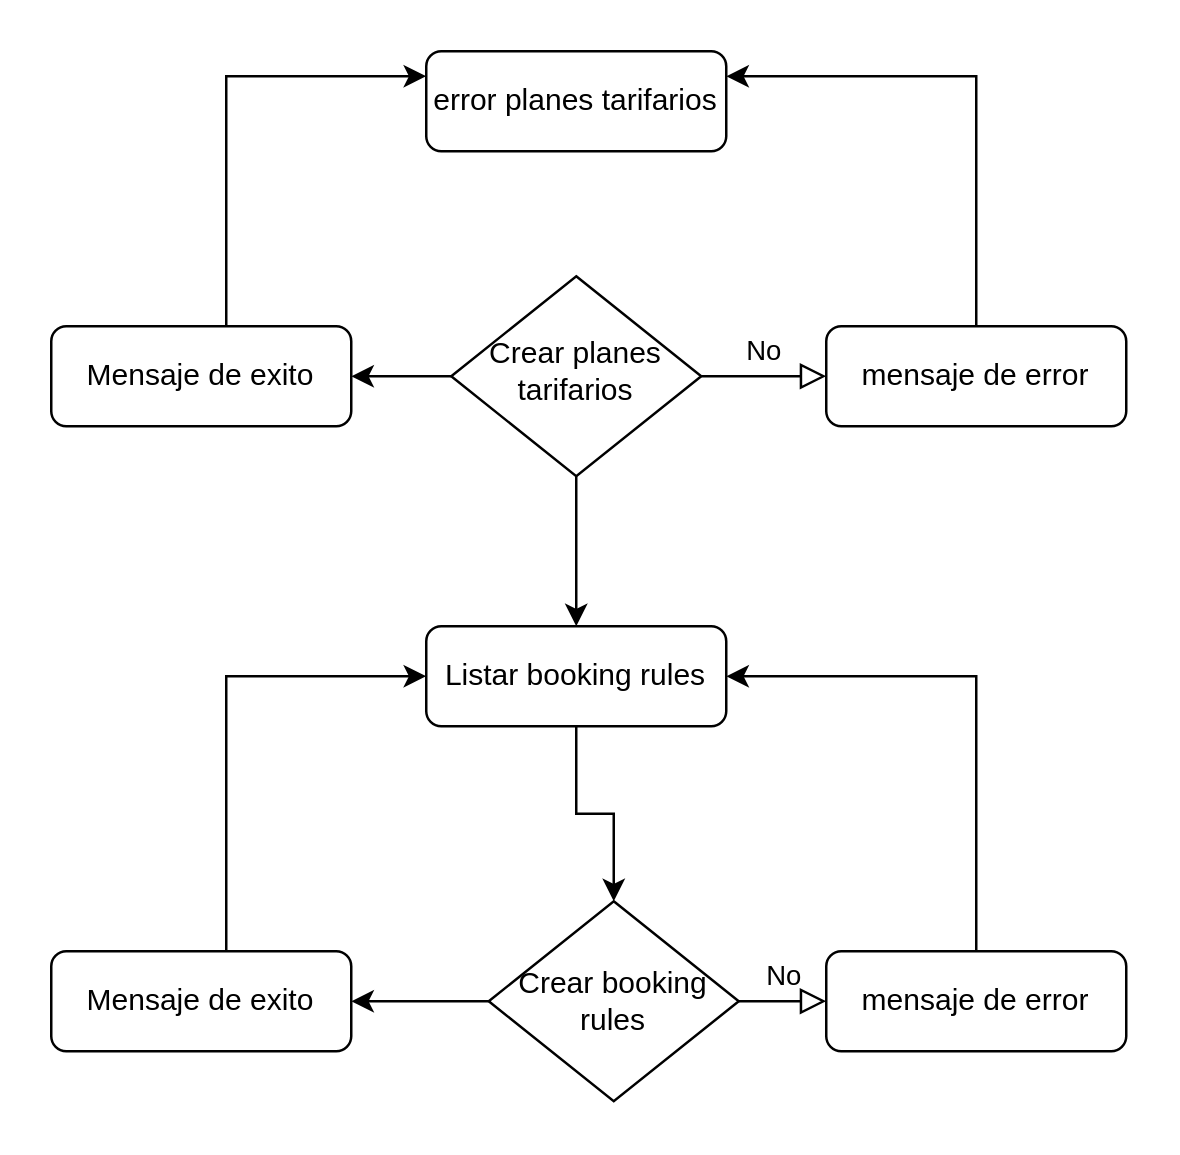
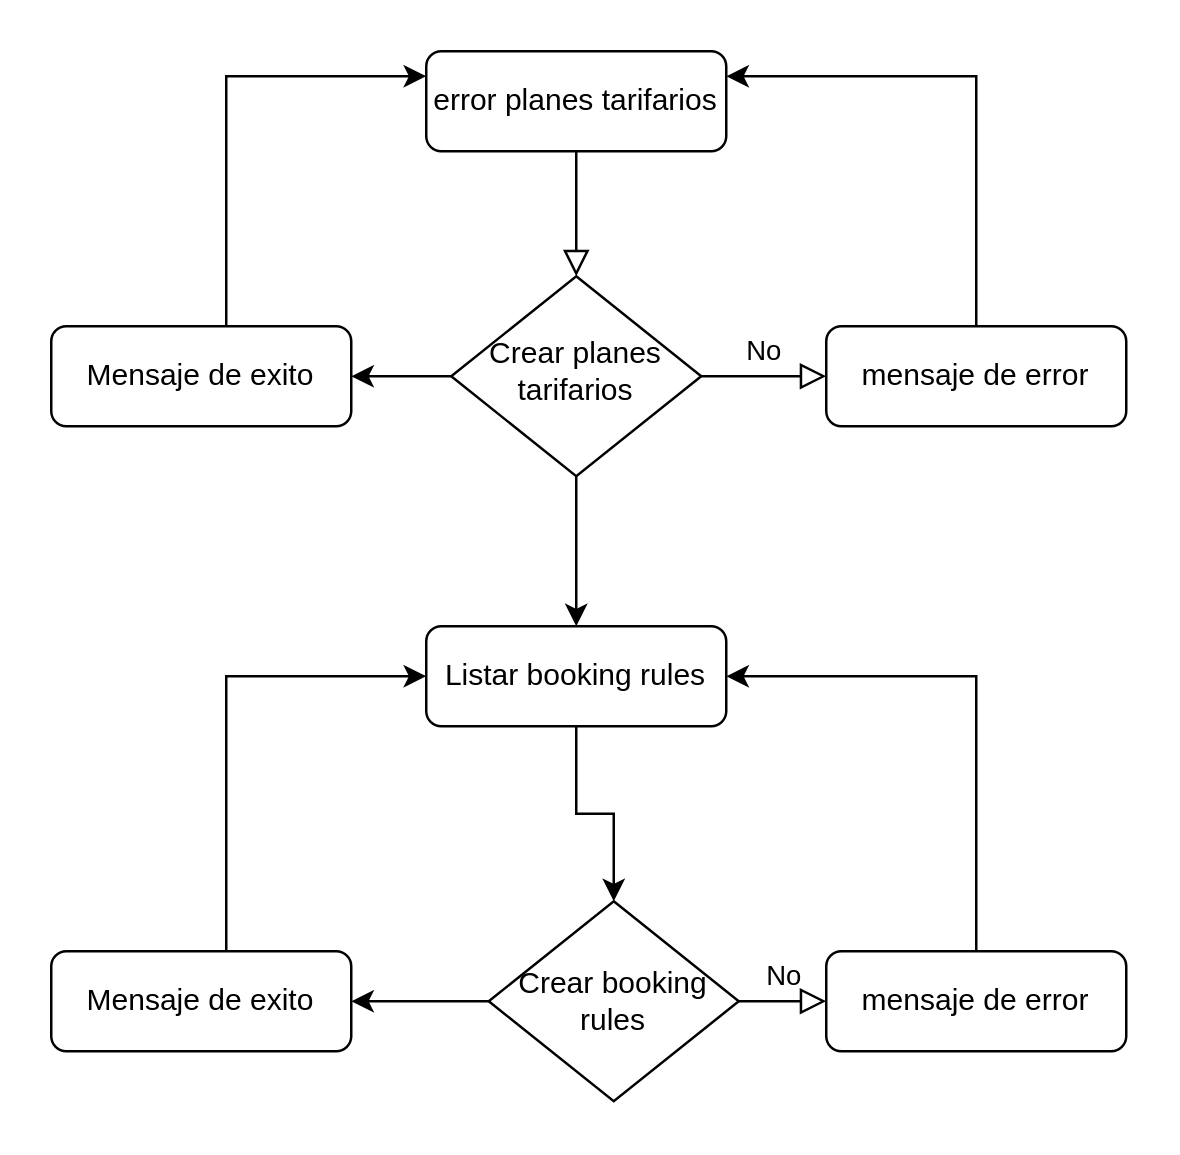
edge "error planes tarifarios" -> "Crear planes tarifarios": added
